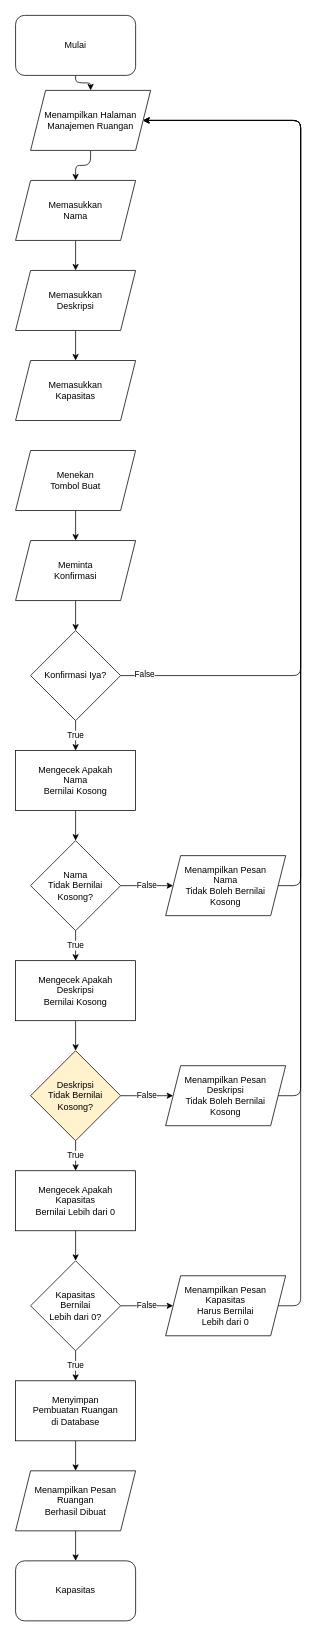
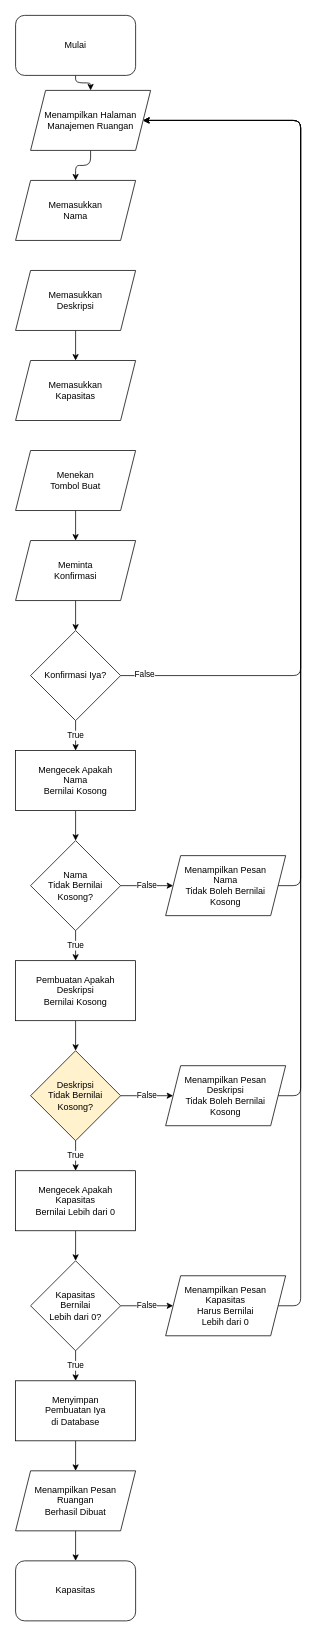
edge "Memasukkan Nama" -> "Memasukkan Deskripsi": removed
node "Mengecek Apakah Deskripsi Bernilai Kosong": label "Mengecek Apakah Deskripsi Bernilai Kosong" -> "Pembuatan Apakah Deskripsi Bernilai Kosong"
node "Menyimpan Pembuatan Ruangan di Database": label "Menyimpan Pembuatan Ruangan di Database" -> "Menyimpan Pembuatan Iya di Database"
